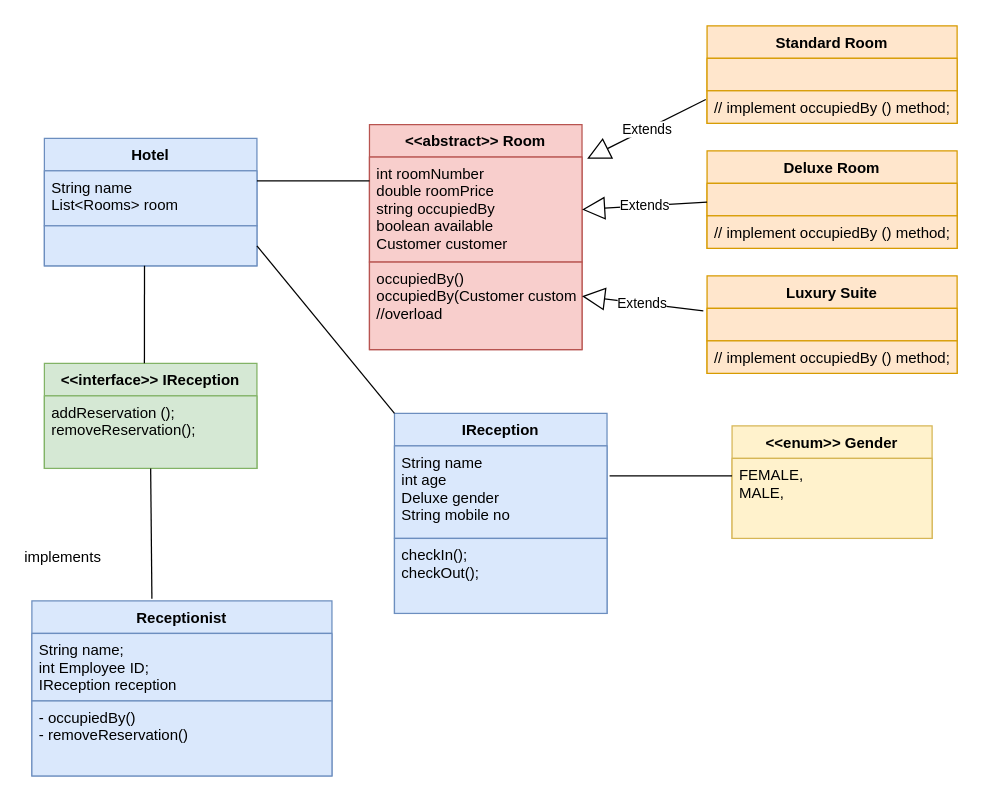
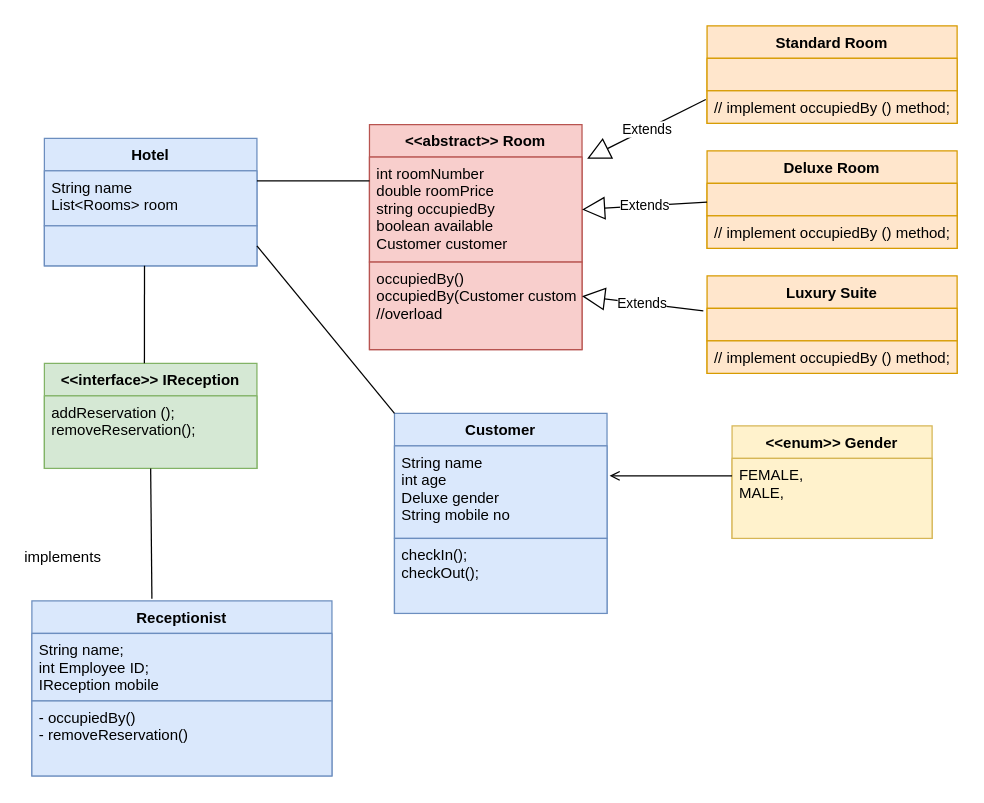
node "IReception": label "IReception" -> "Customer"
edge "String name int age Deluxe gender String mobile no" -- "FEMALE, MALE,": arrowhead none -> open
node "String name; int Employee ID; IReception reception": label "String name; int Employee ID; IReception reception" -> "String name; int Employee ID; IReception mobile"
